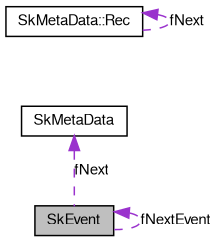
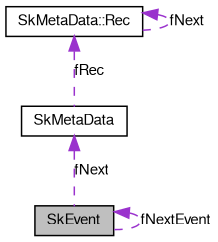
edge "SkMetaData" -> "SkMetaData::Rec": added, label "fRec"
